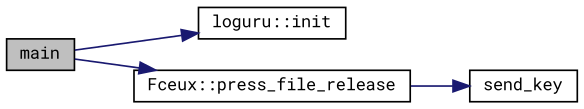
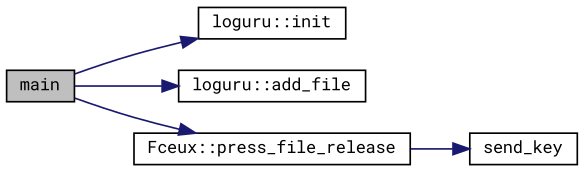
node "loguru::add_file": added
